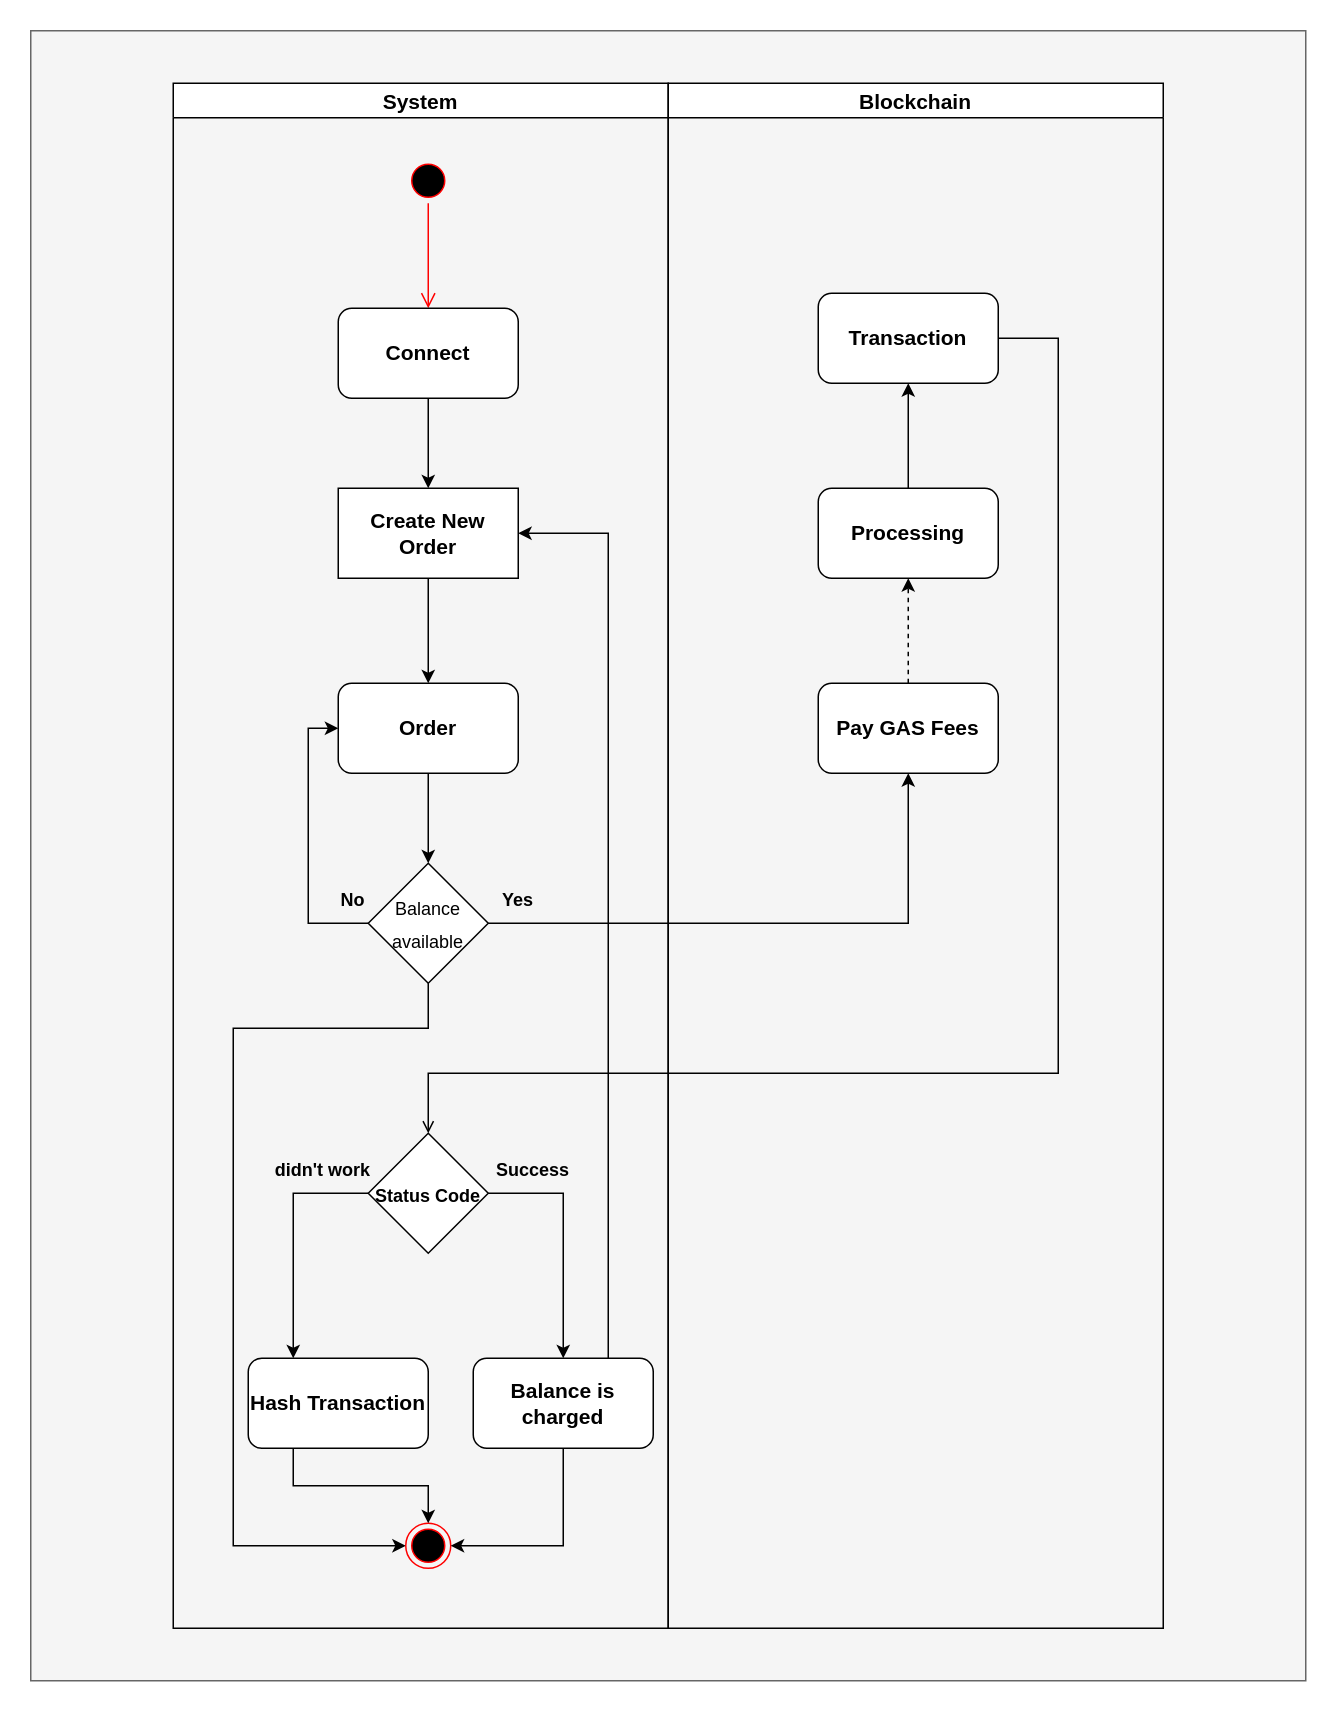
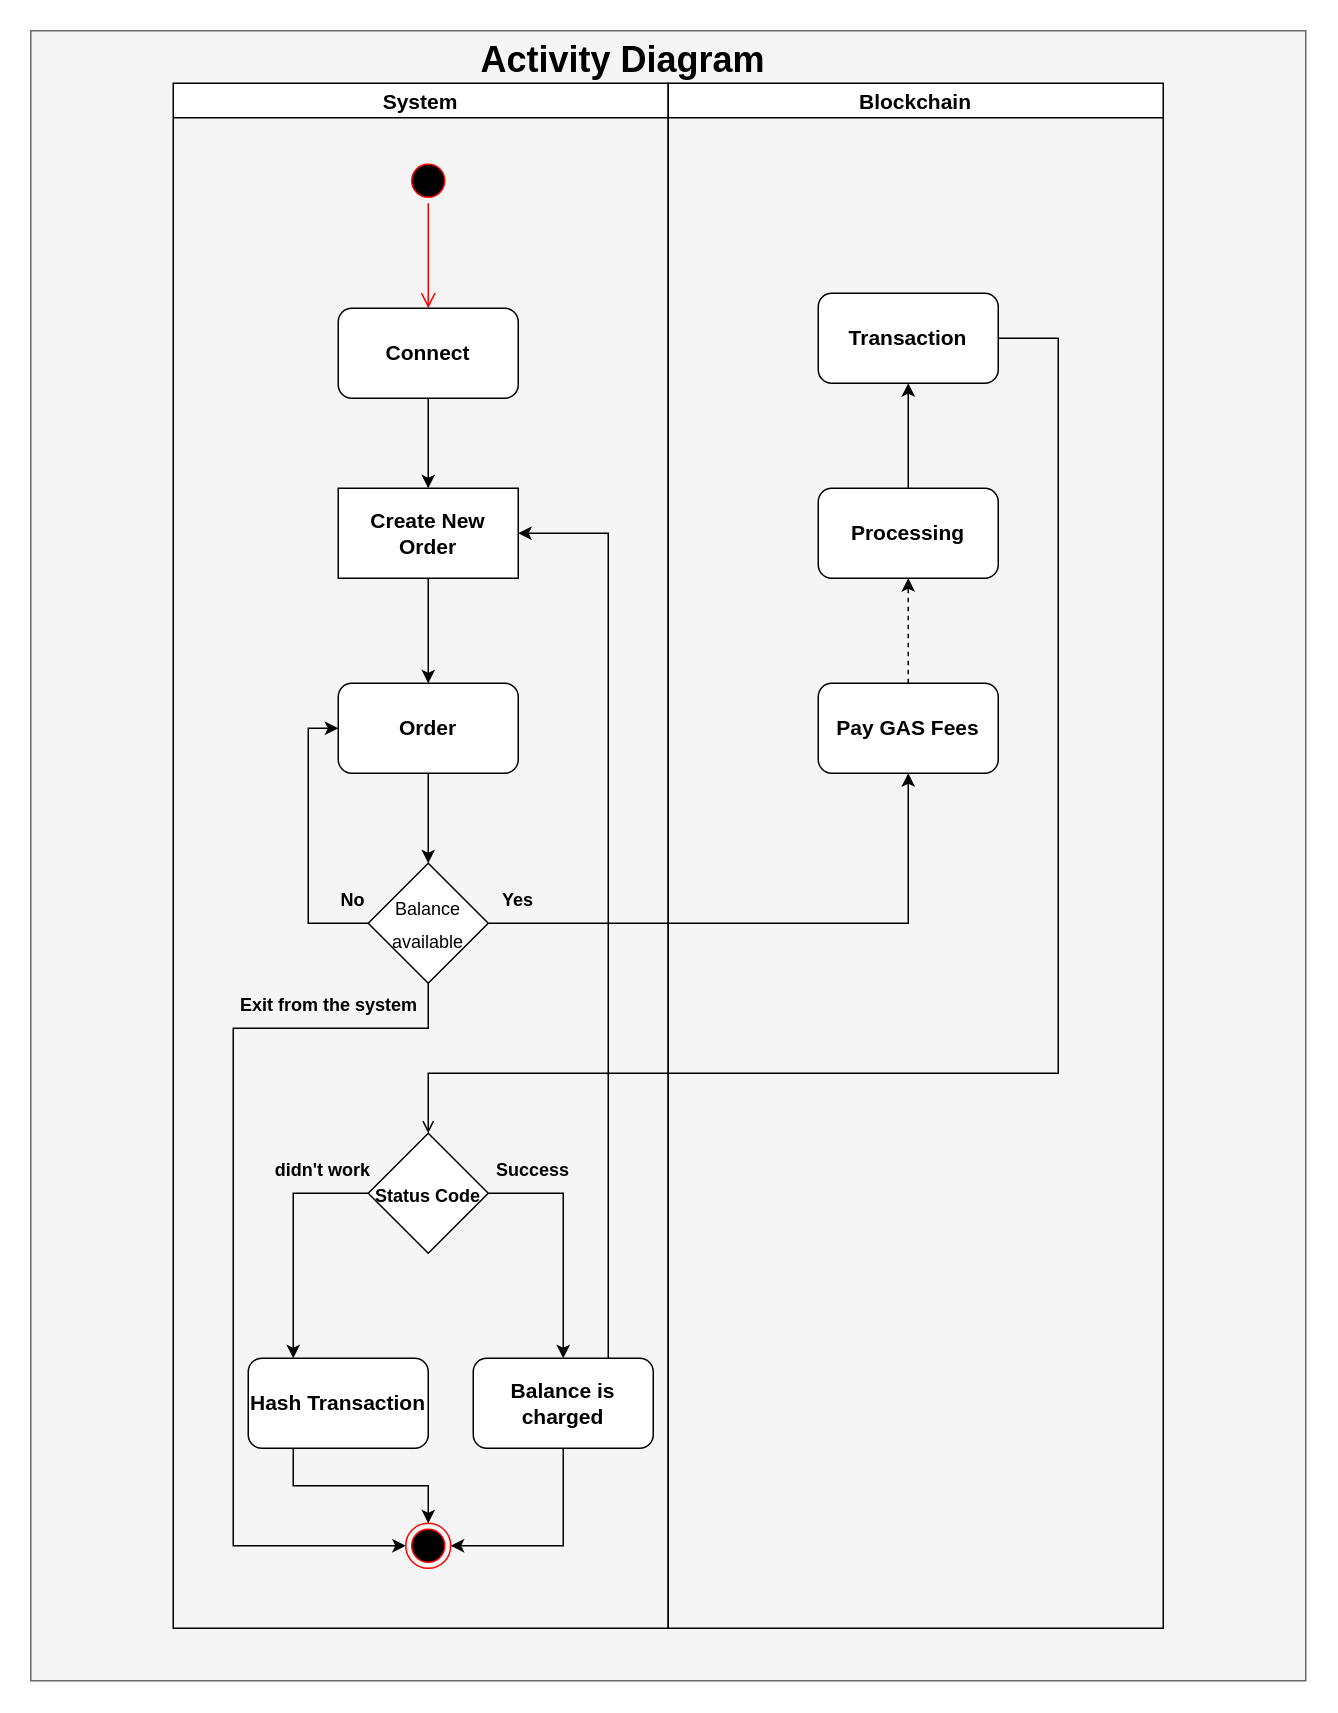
node "Activity Diagram": added
node "Exit from the system": added
